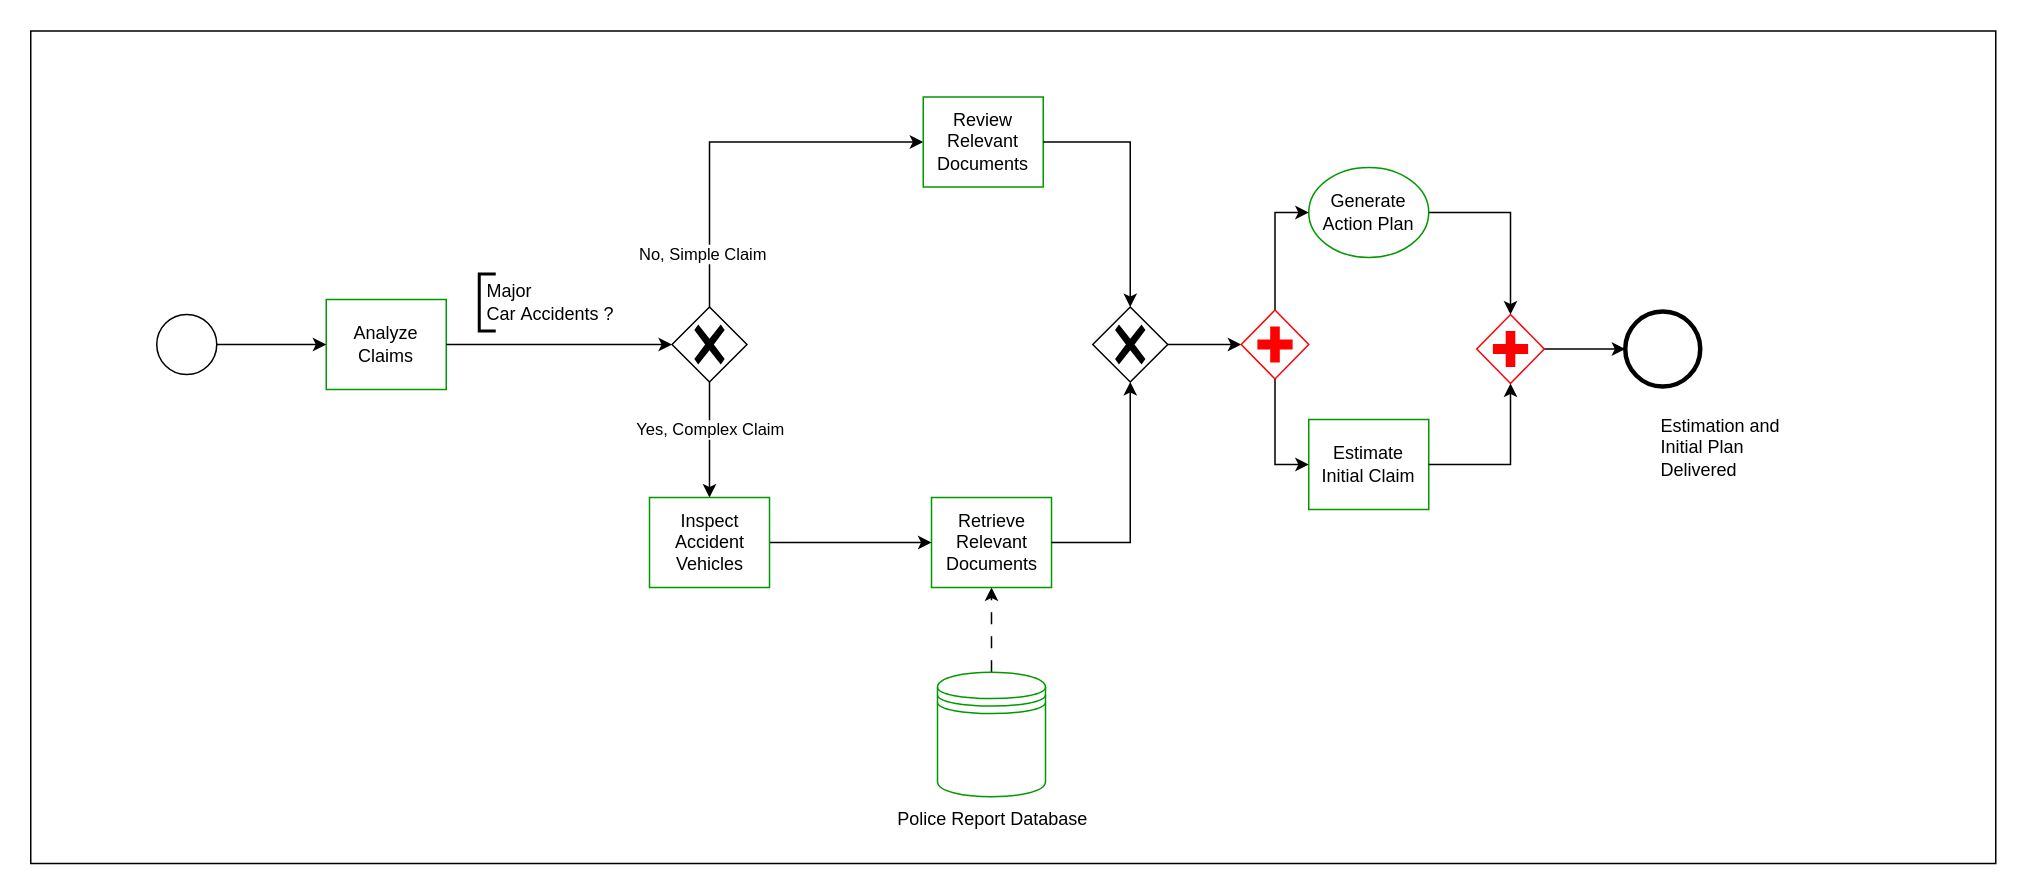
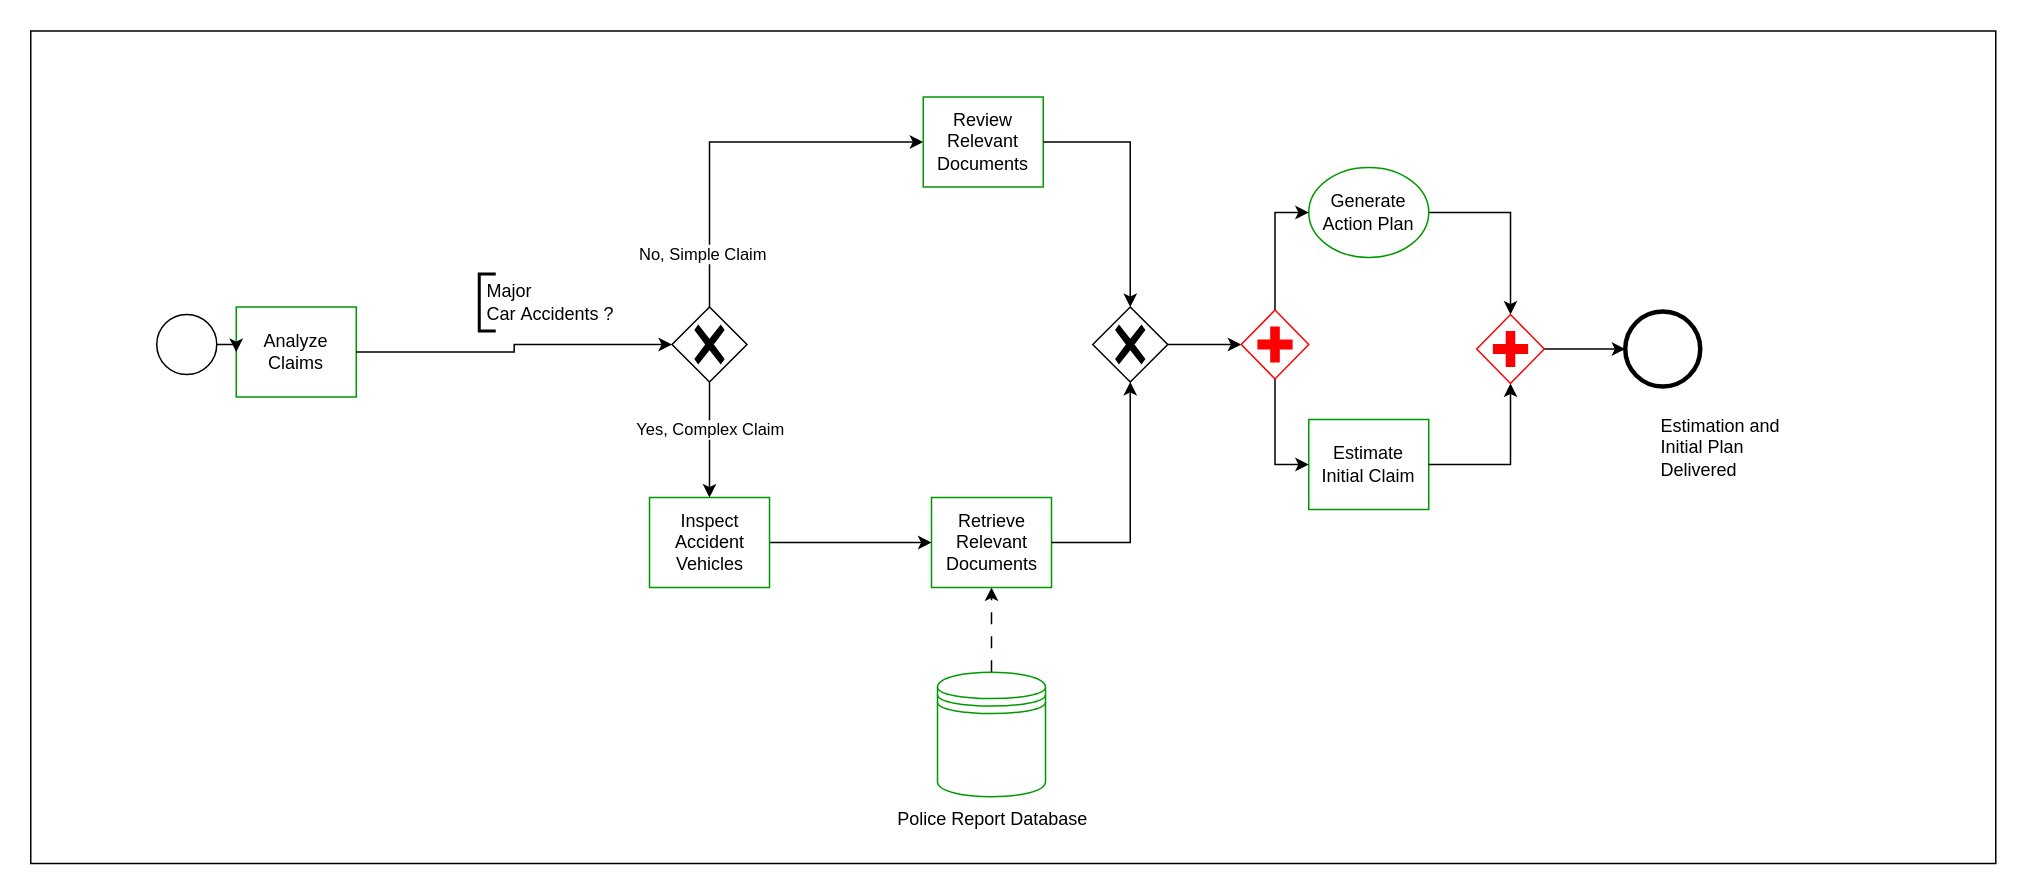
node "Analyze Claims": moved (386, 344) -> (296, 352)
